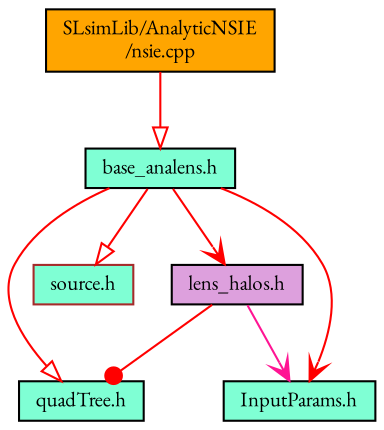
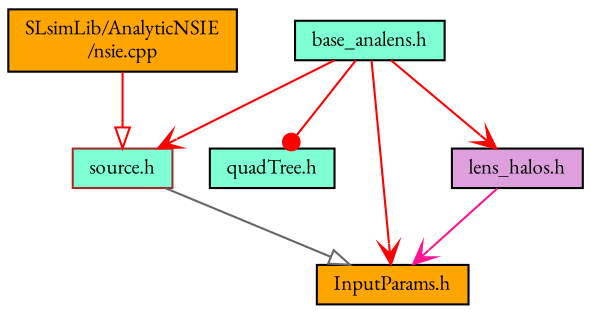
edge "SLsimLib/AnalyticNSIE /nsie.cpp" -> "base_analens.h": now "SLsimLib/AnalyticNSIE /nsie.cpp" -> "source.h"
edge "base_analens.h" -> "source.h": arrowhead onormal -> vee
edge "source.h" -> "InputParams.h": added
edge "base_analens.h" -> "quadTree.h": arrowhead onormal -> dot
edge "lens_halos.h" -> "quadTree.h": removed
node "InputParams.h": fillcolor aquamarine -> orange
